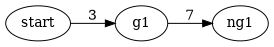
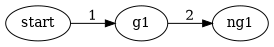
edge "start" -> "g1": label "3" -> "1"
edge "g1" -> "ng1": label "7" -> "2"
